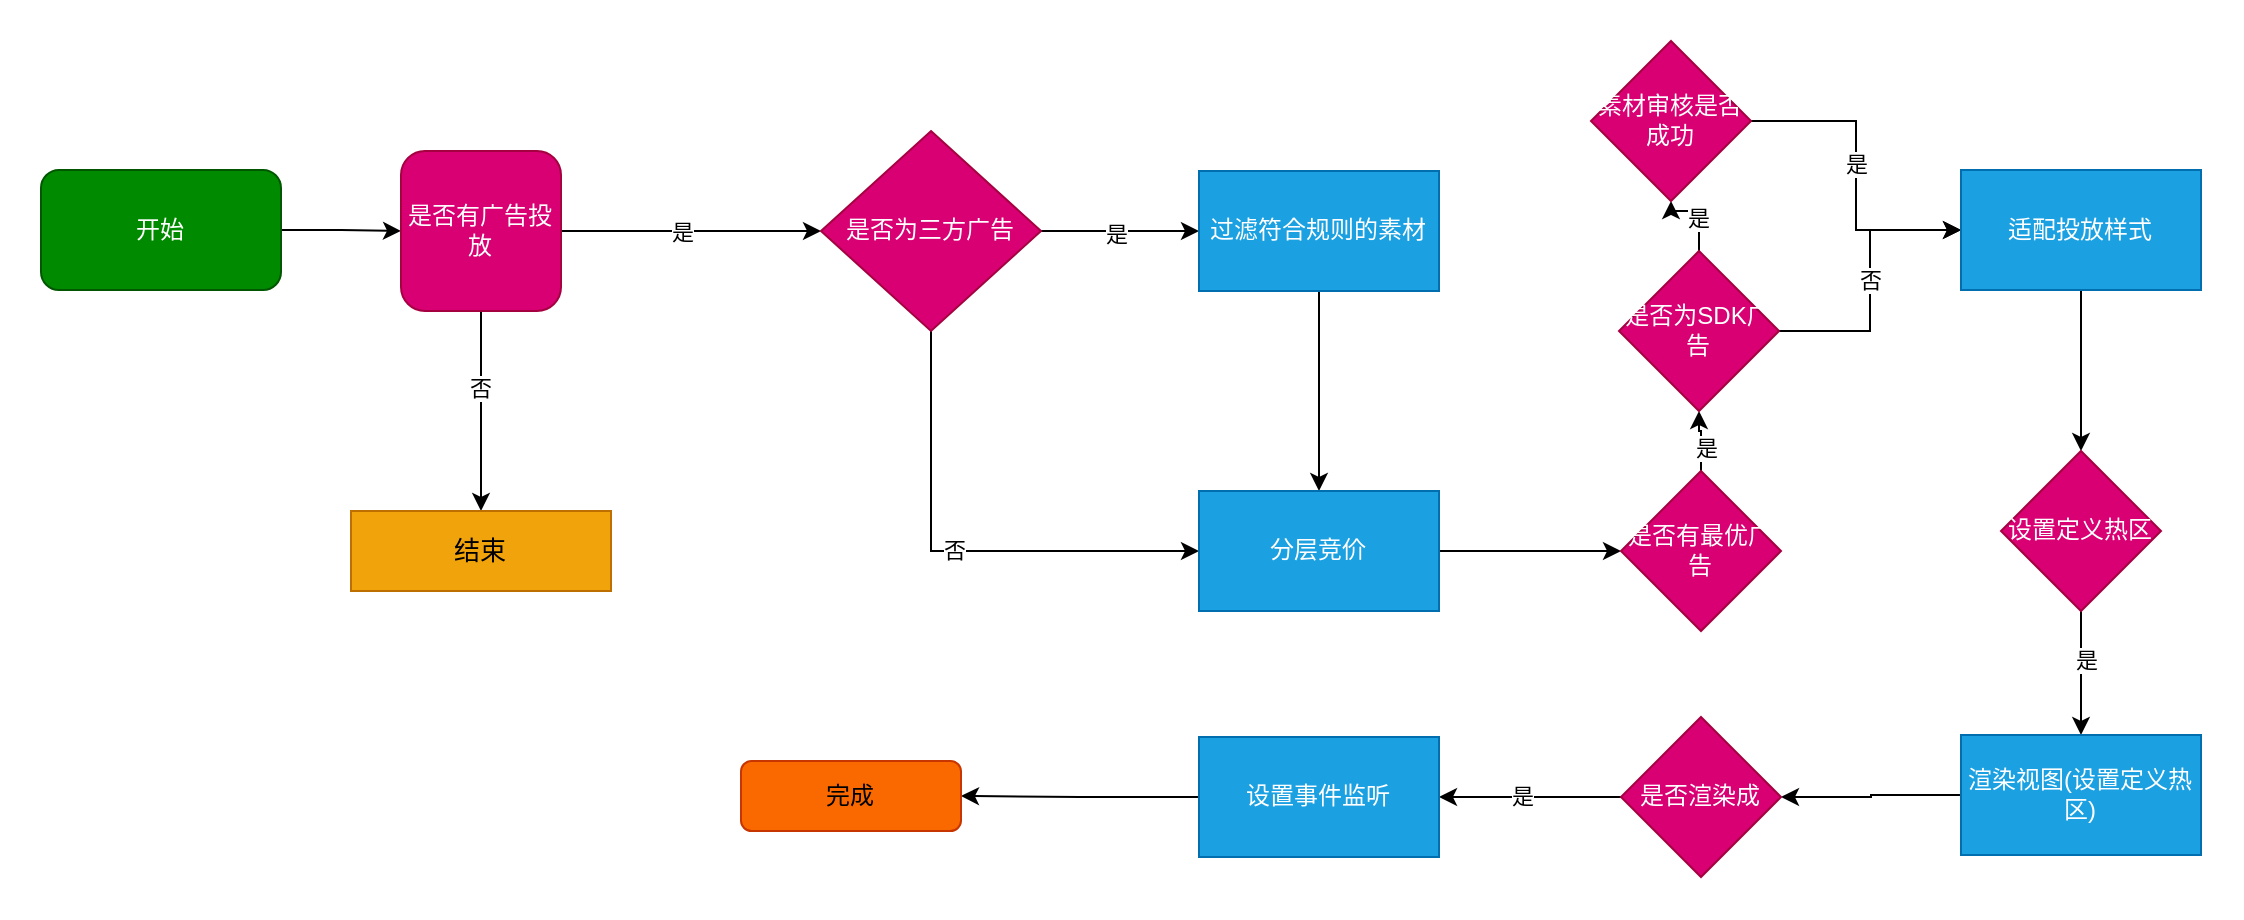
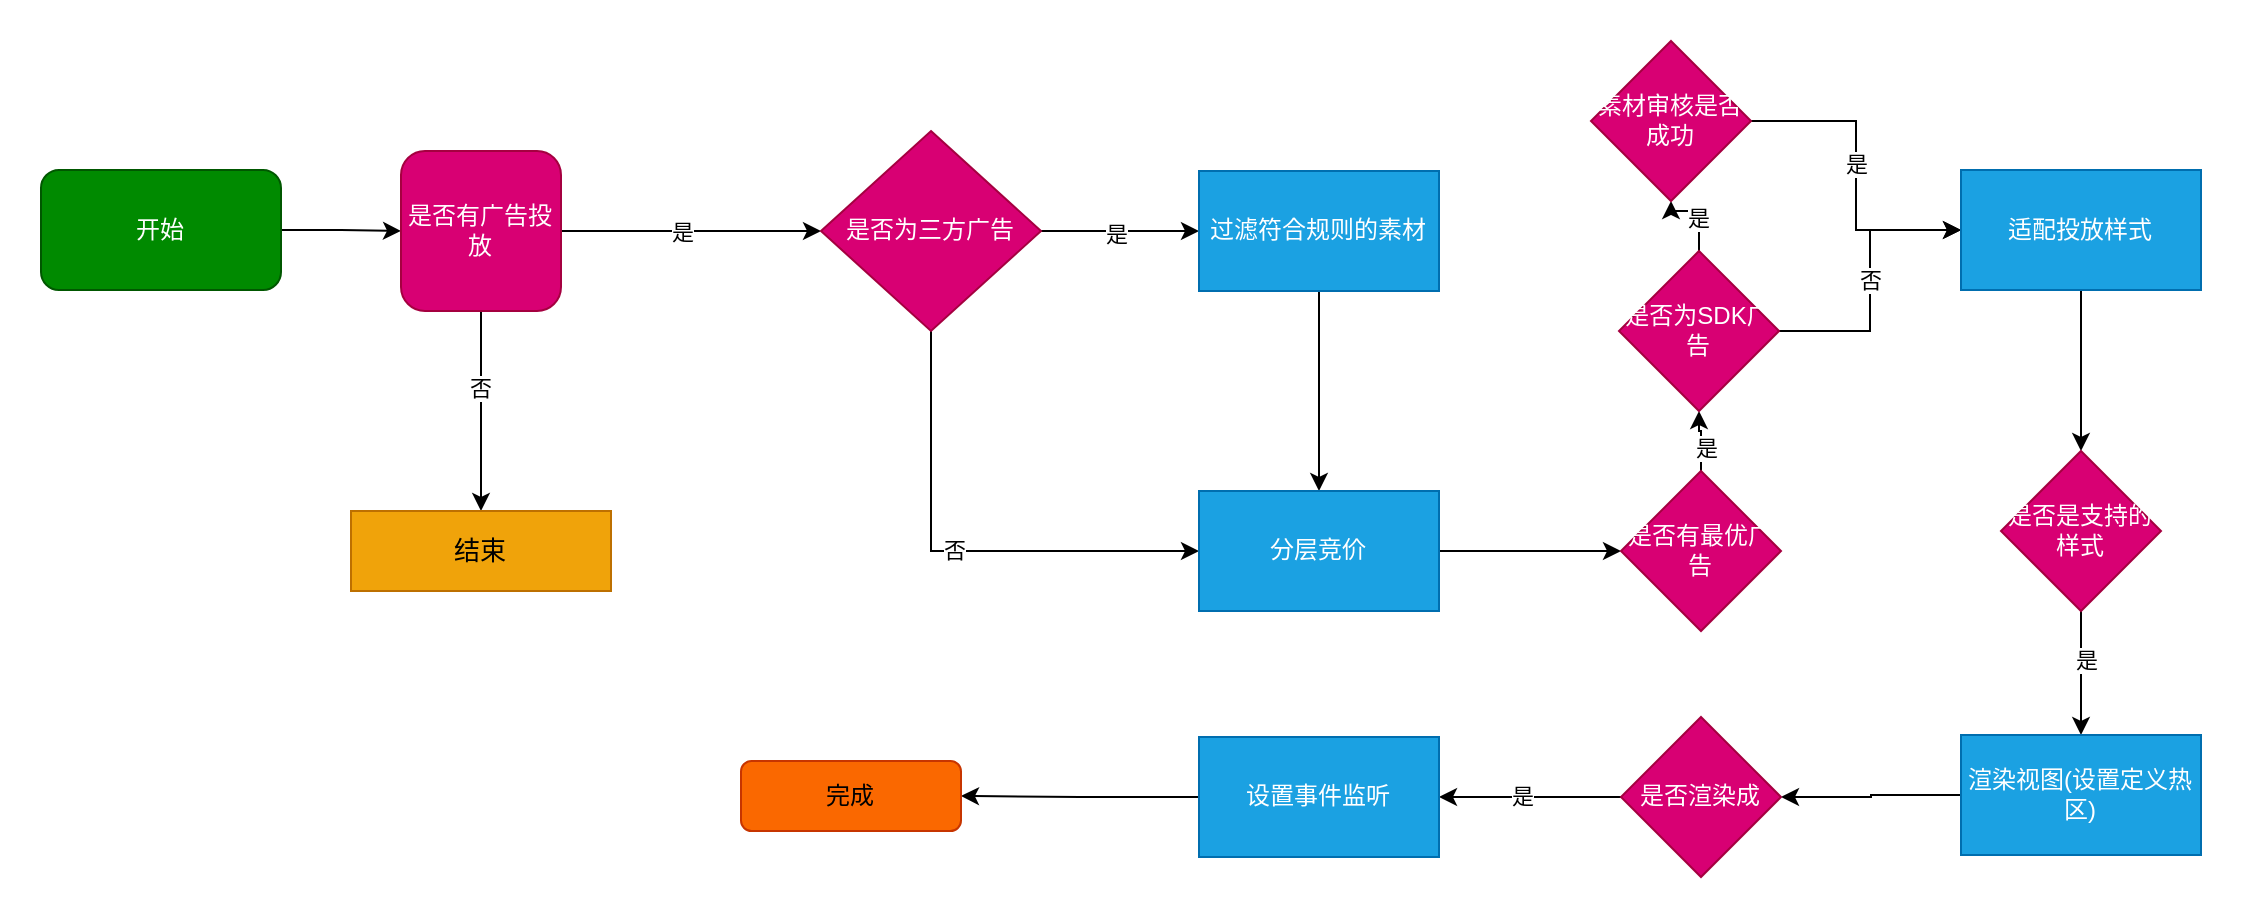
node "设置定义热区": label "设置定义热区" -> "是否是支持的样式"
